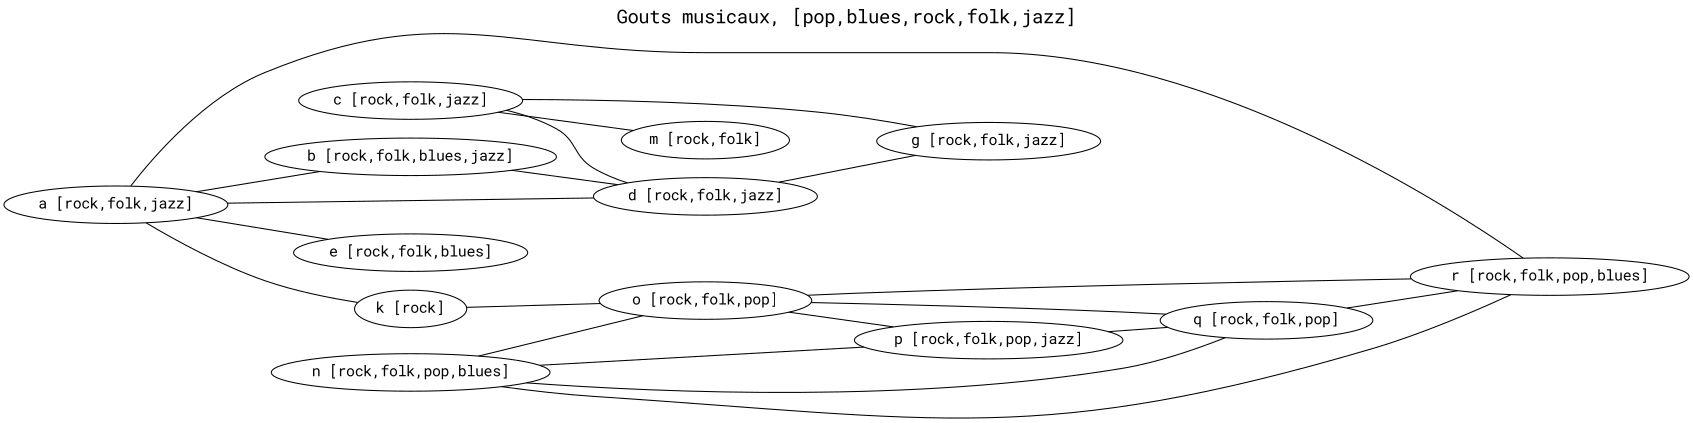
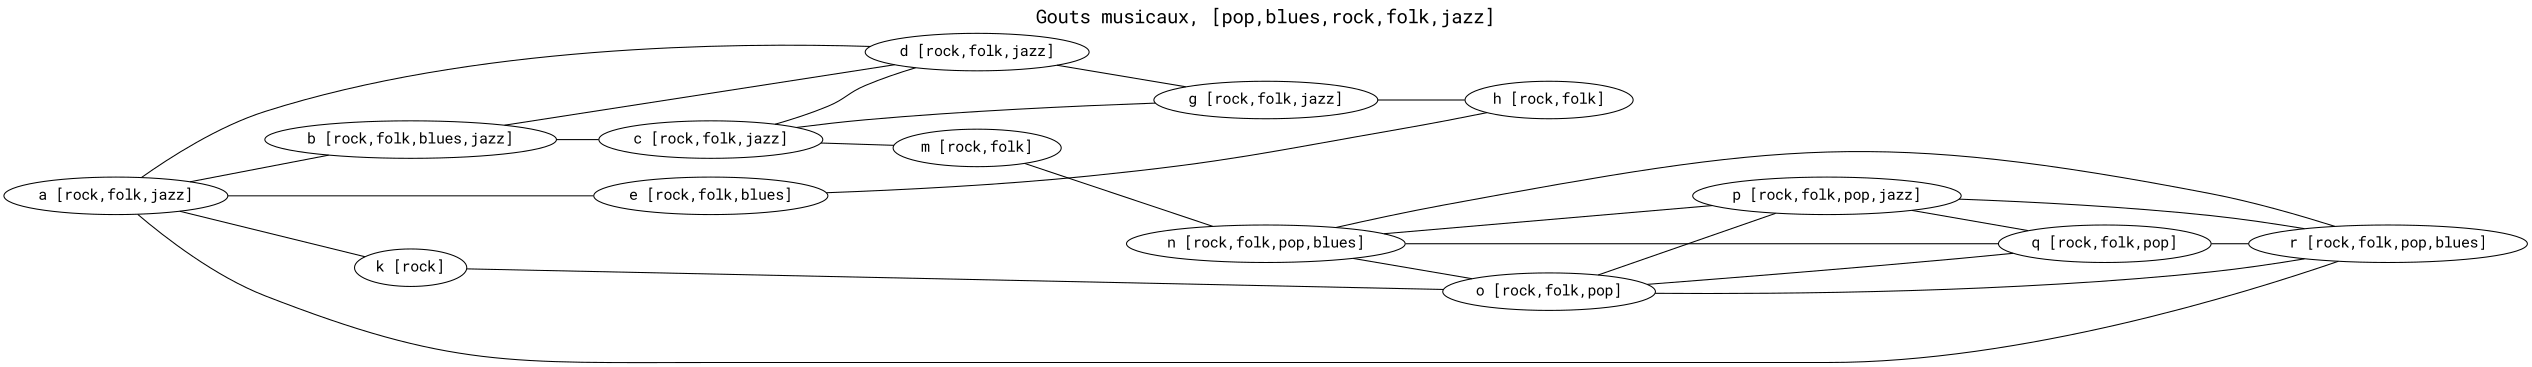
node "h [rock,folk]": added
edge "b [rock,folk,blues,jazz]" -- "c [rock,folk,jazz]": added
edge "m [rock,folk]" -- "n [rock,folk,pop,blues]": added
edge "p [rock,folk,pop,jazz]" -- "r [rock,folk,pop,blues]": added
